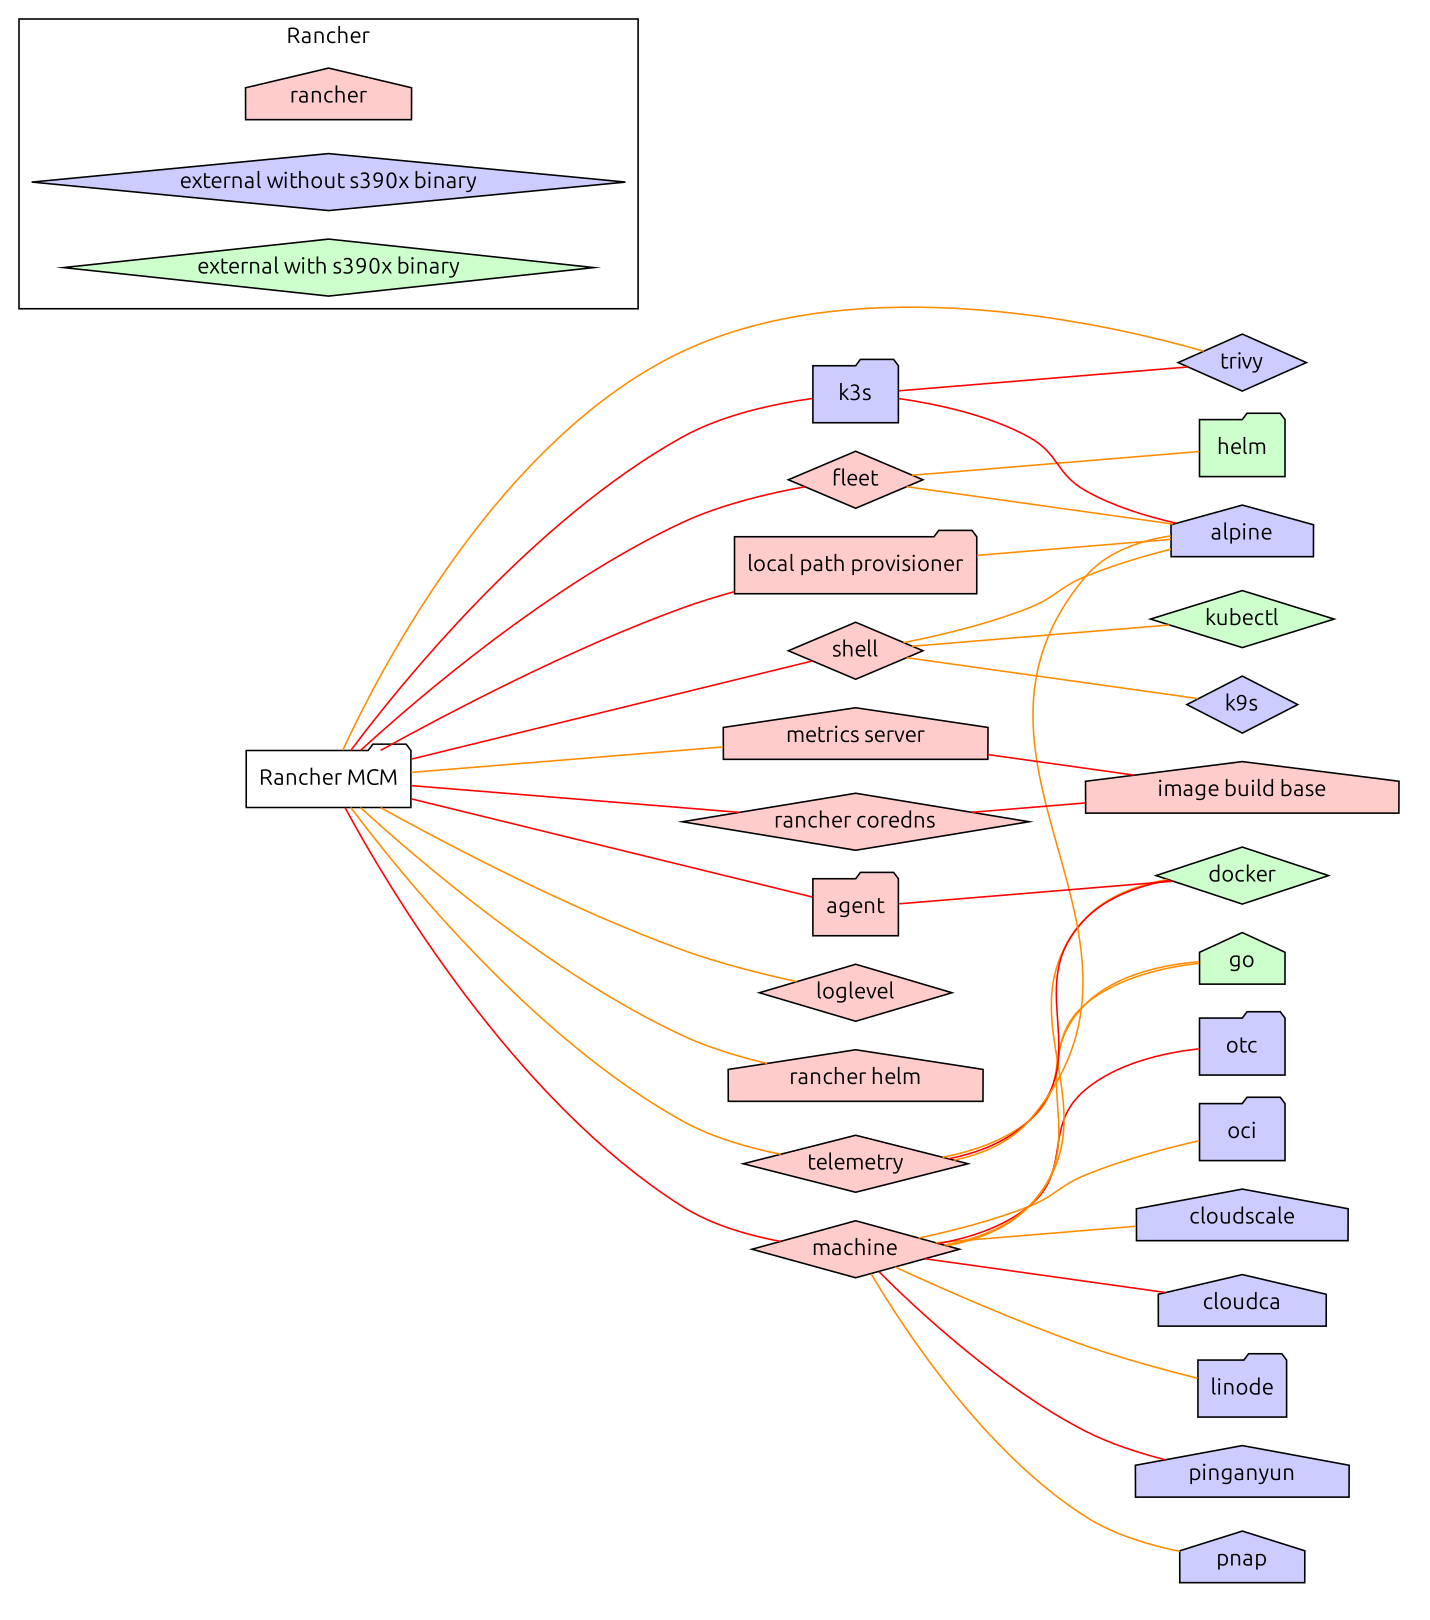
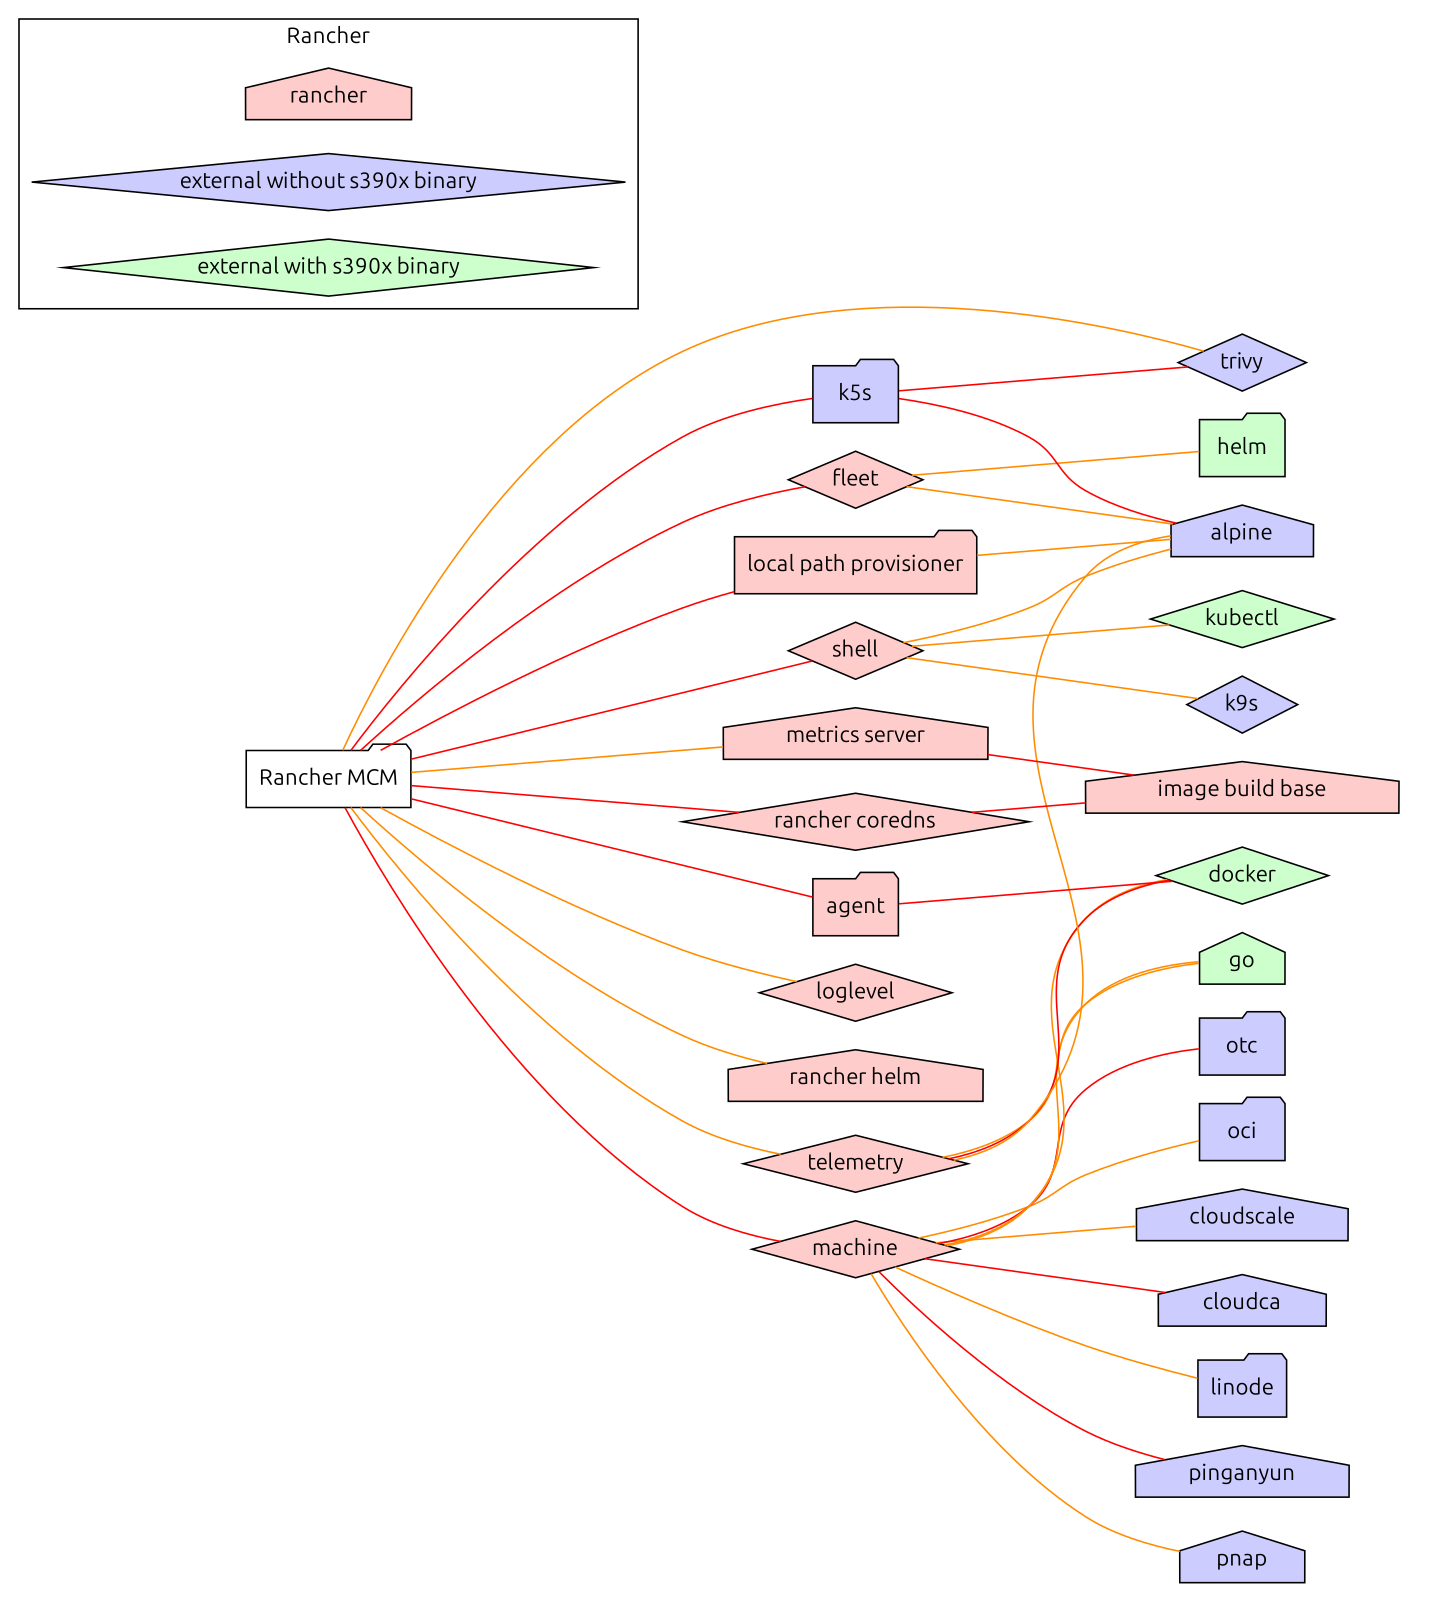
node "k3s": label "k3s" -> "k5s"
